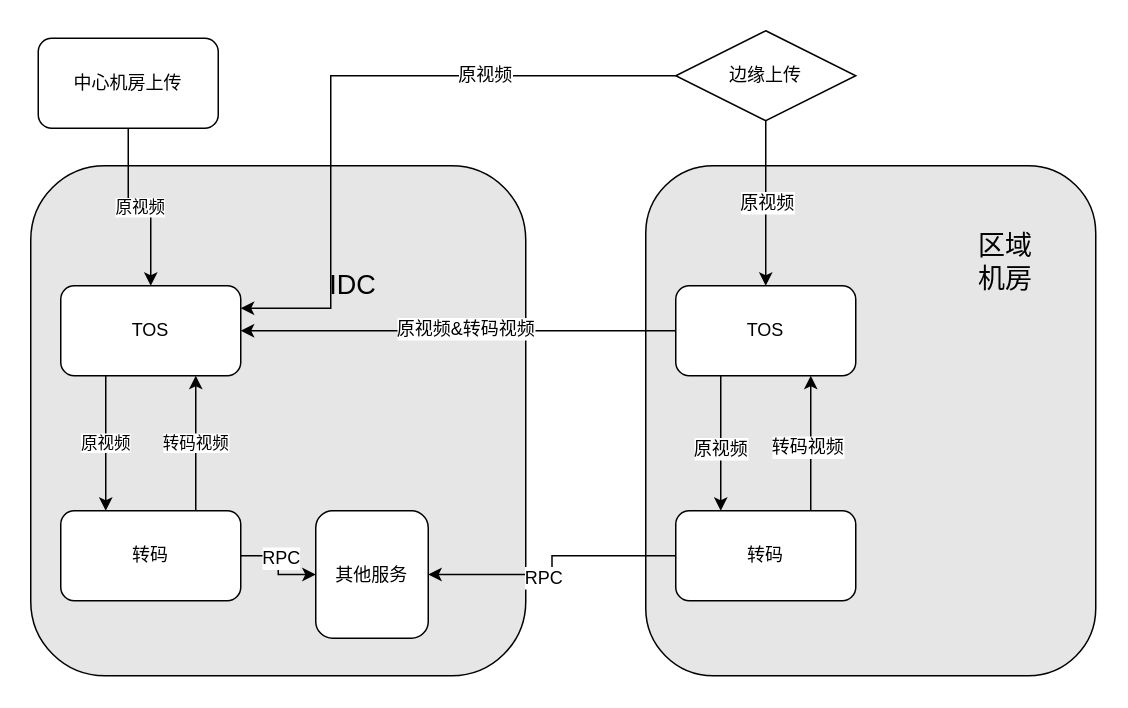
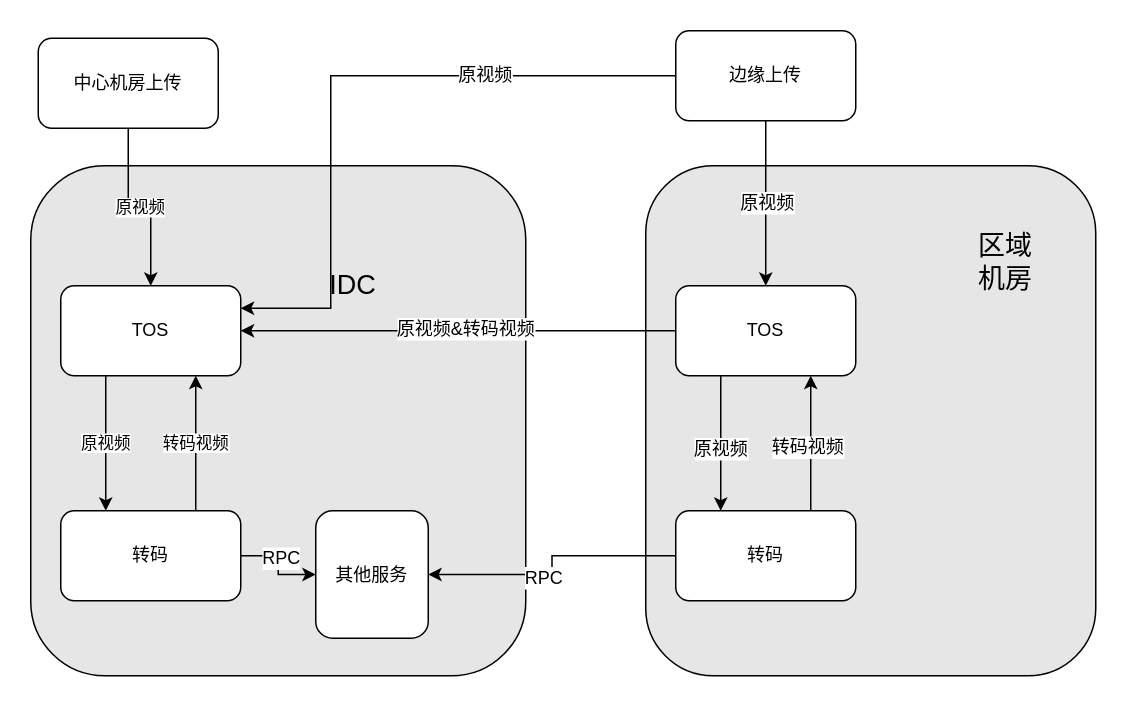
node "边缘上传": shape diamond -> rounded rectangle
